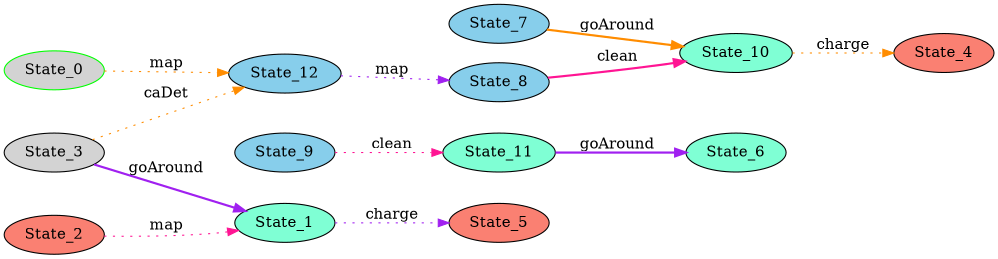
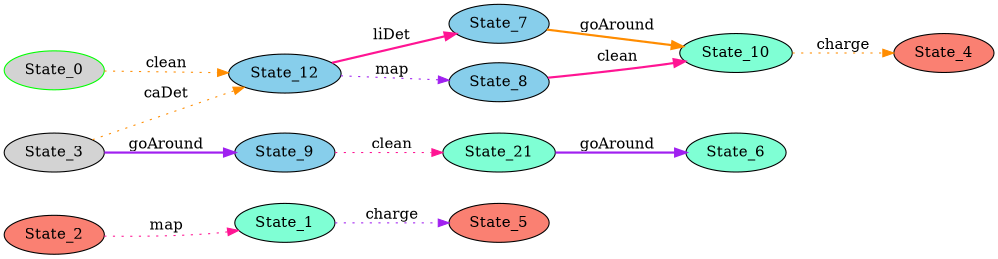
edge "State_12" -> "State_7": added, label "liDet"
edge "State_0" -> "State_12": label " map " -> " clean "
node "State_11": label "State_11" -> "State_21"
edge "State_3" -> "State_1": now "State_3" -> "State_9"
